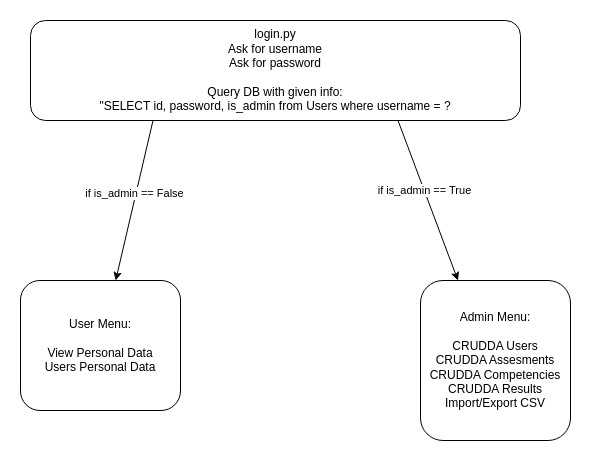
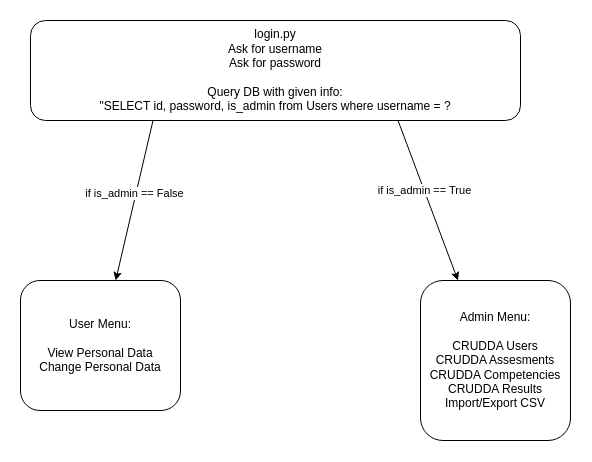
node "User Menu: View Personal Data Users Personal Data": label "User Menu: View Personal Data Users Personal Data" -> "User Menu: View Personal Data Change Personal Data"
